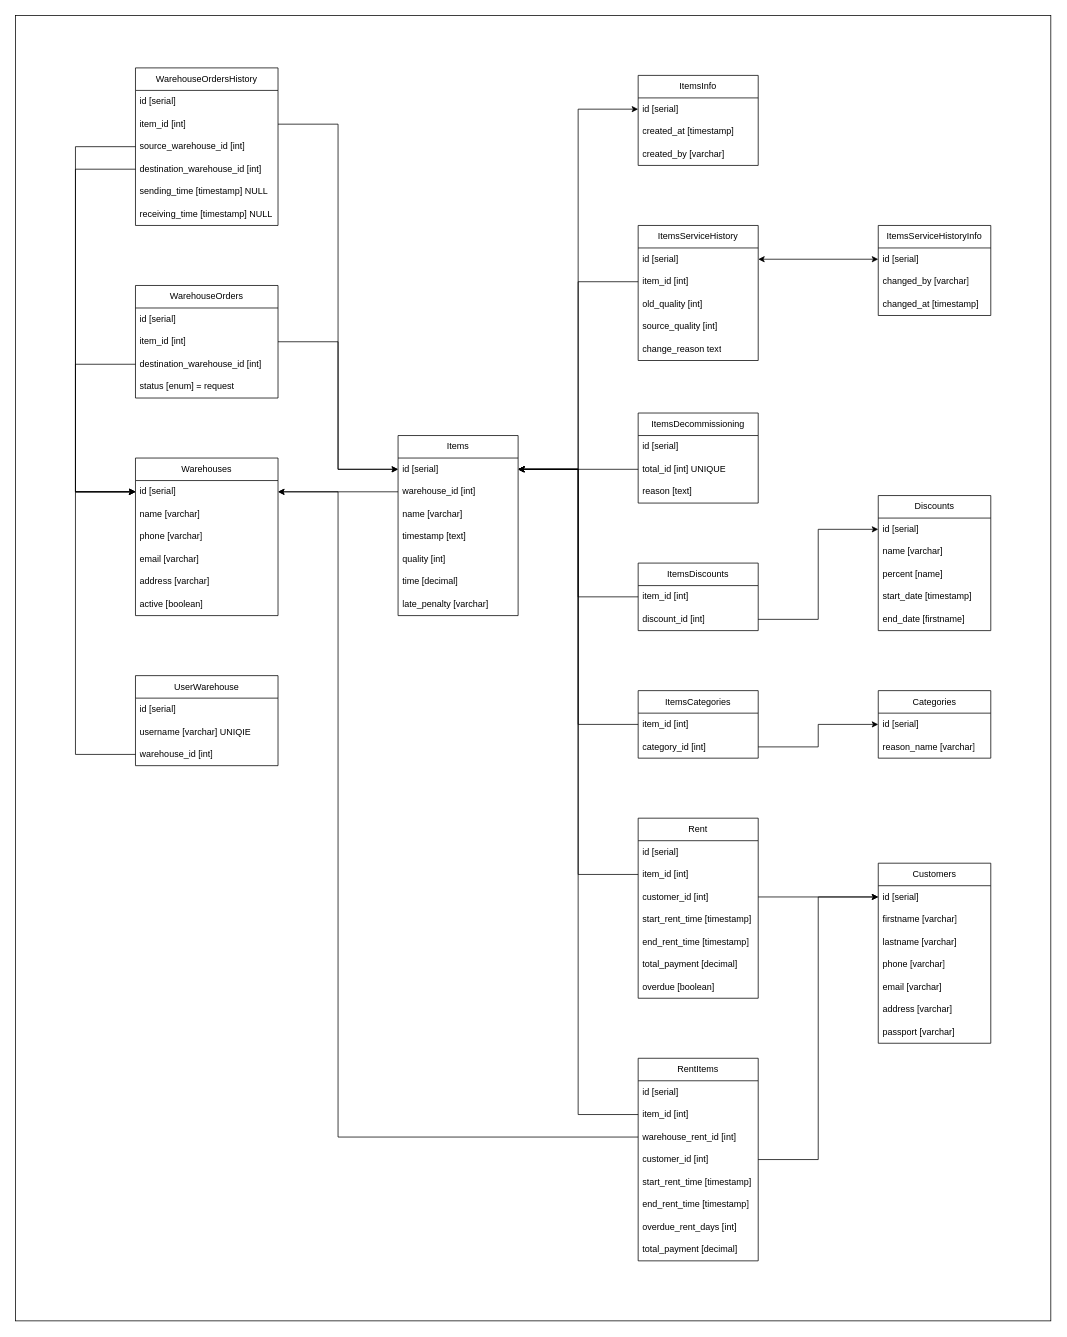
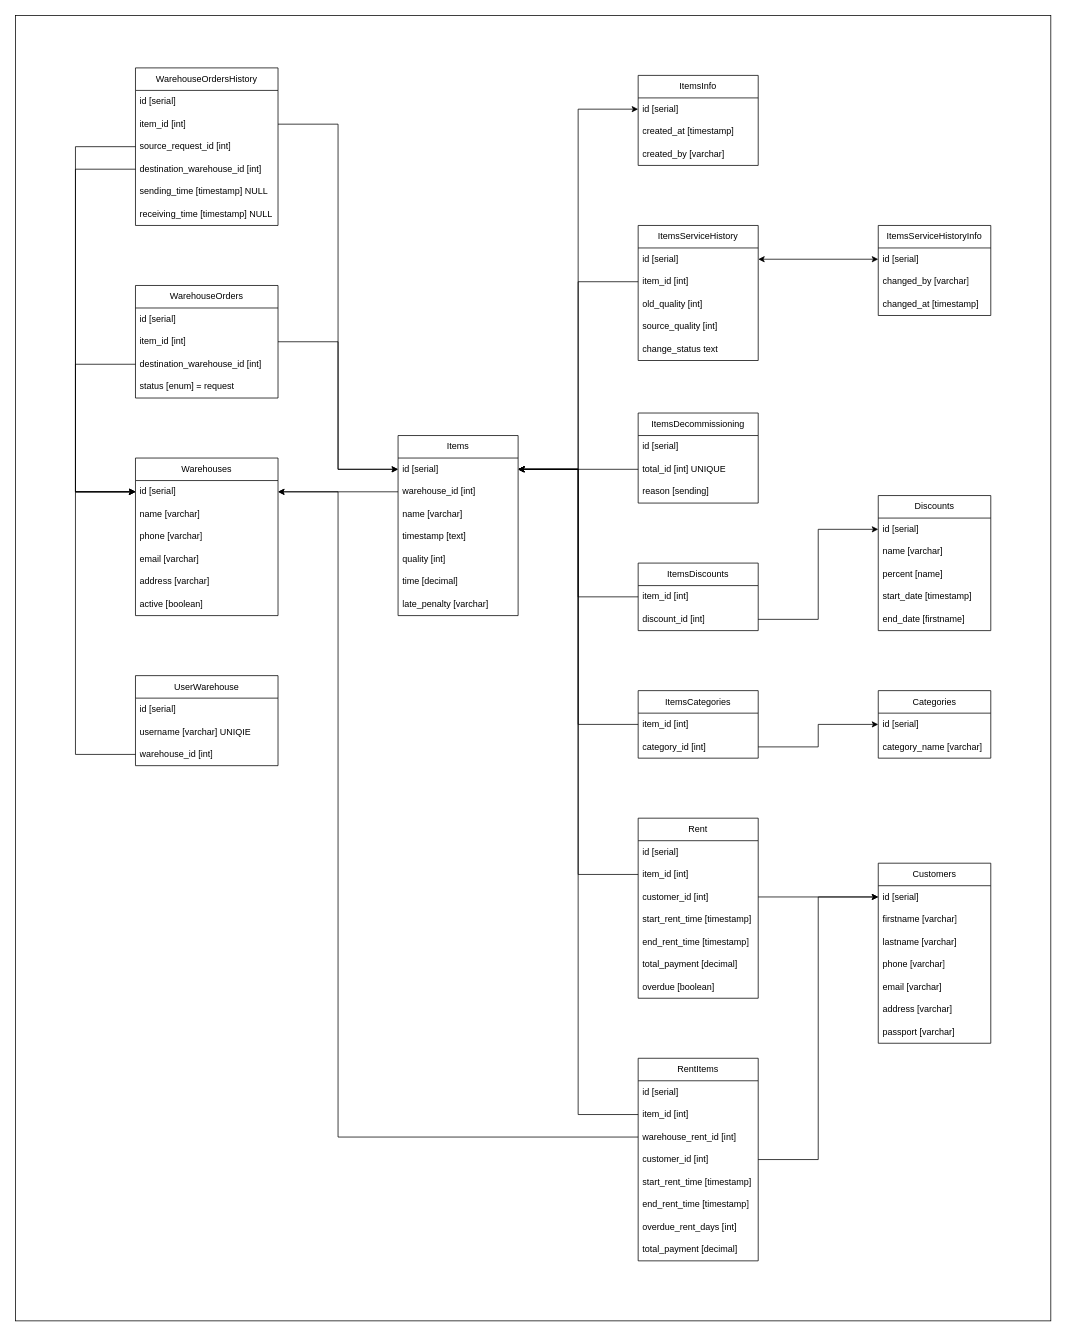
node "source_warehouse_id [int]": label "source_warehouse_id [int]" -> "source_request_id [int]"
node "change_reason text": label "change_reason text" -> "change_status text"
node "reason [text]": label "reason [text]" -> "reason [sending]"
node "reason_name [varchar]": label "reason_name [varchar]" -> "category_name [varchar]"
